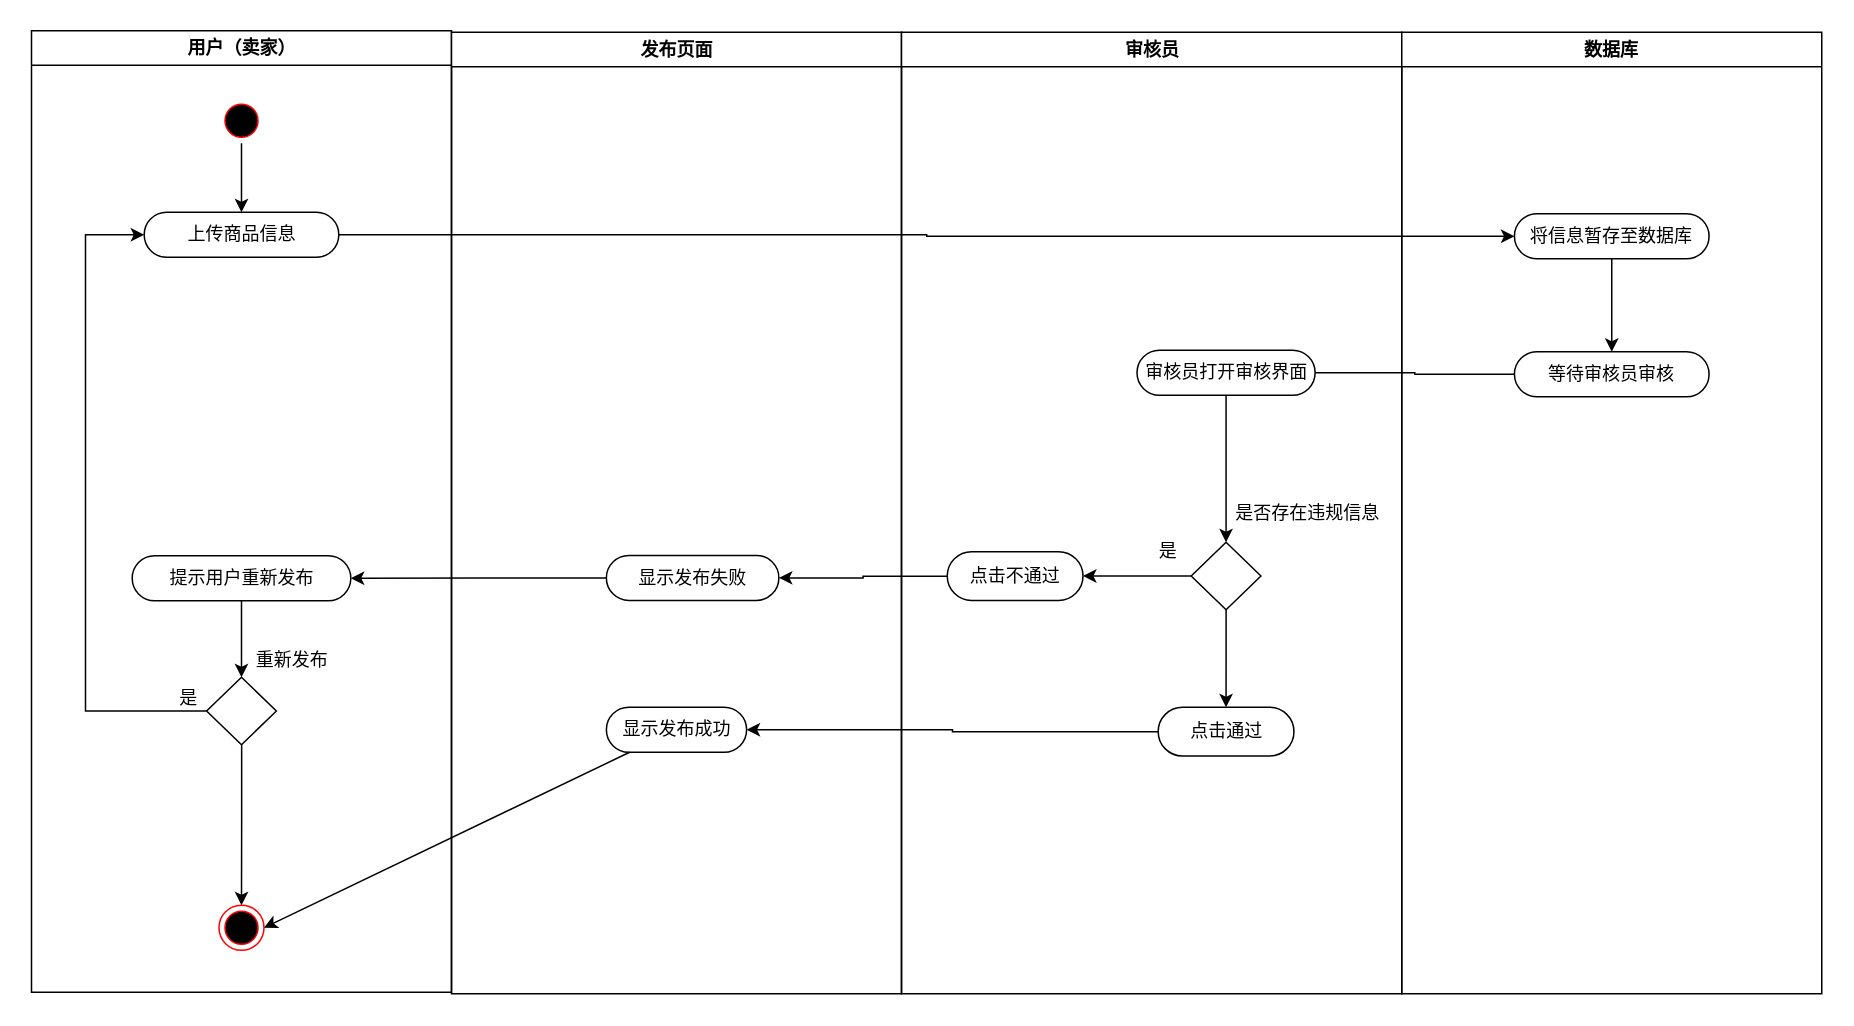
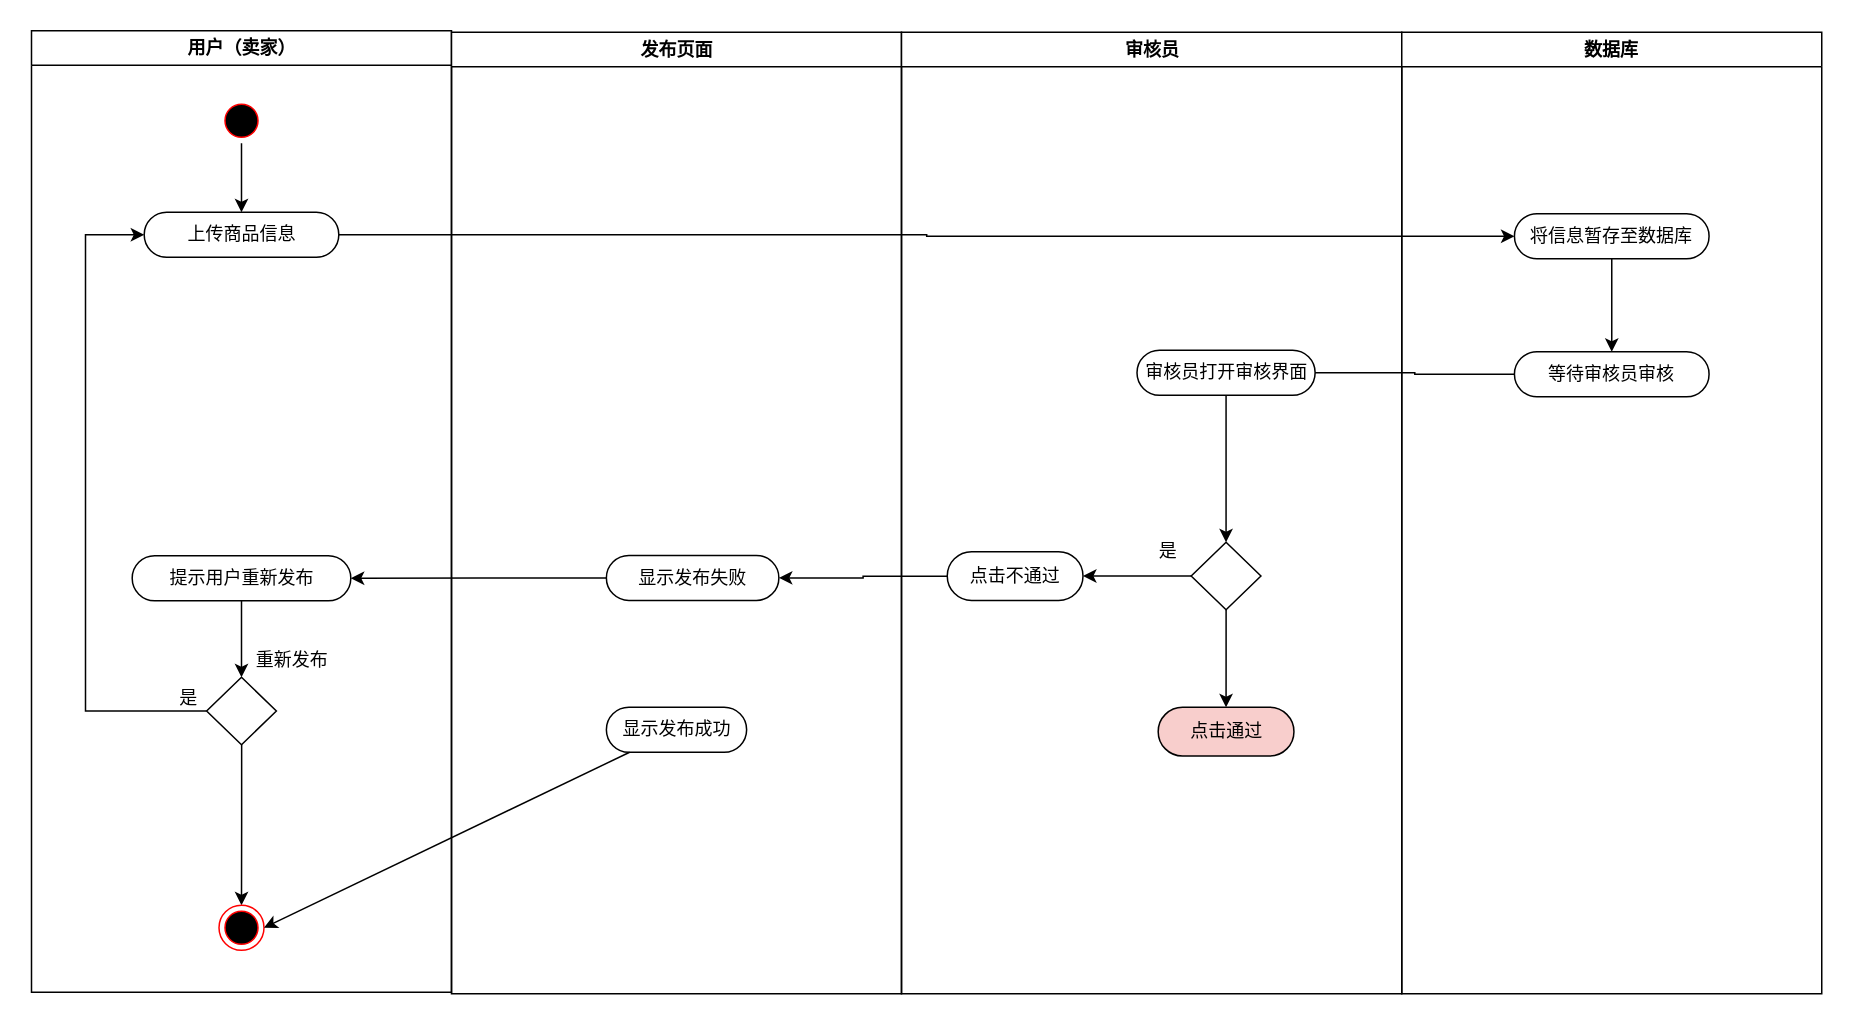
node "是否存在违规信息": removed
edge "点击通过" -> "显示发布成功": removed
node "点击通过": fillcolor #ffffff -> #f8cecc
